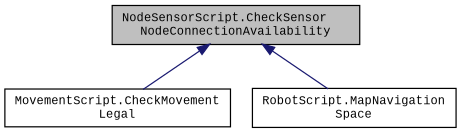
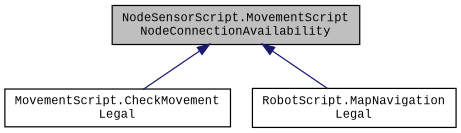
node "NodeSensorScript.CheckSensor NodeConnectionAvailability": label "NodeSensorScript.CheckSensor NodeConnectionAvailability" -> "NodeSensorScript.MovementScript NodeConnectionAvailability"
node "RobotScript.MapNavigation Space": label "RobotScript.MapNavigation Space" -> "RobotScript.MapNavigation Legal"
